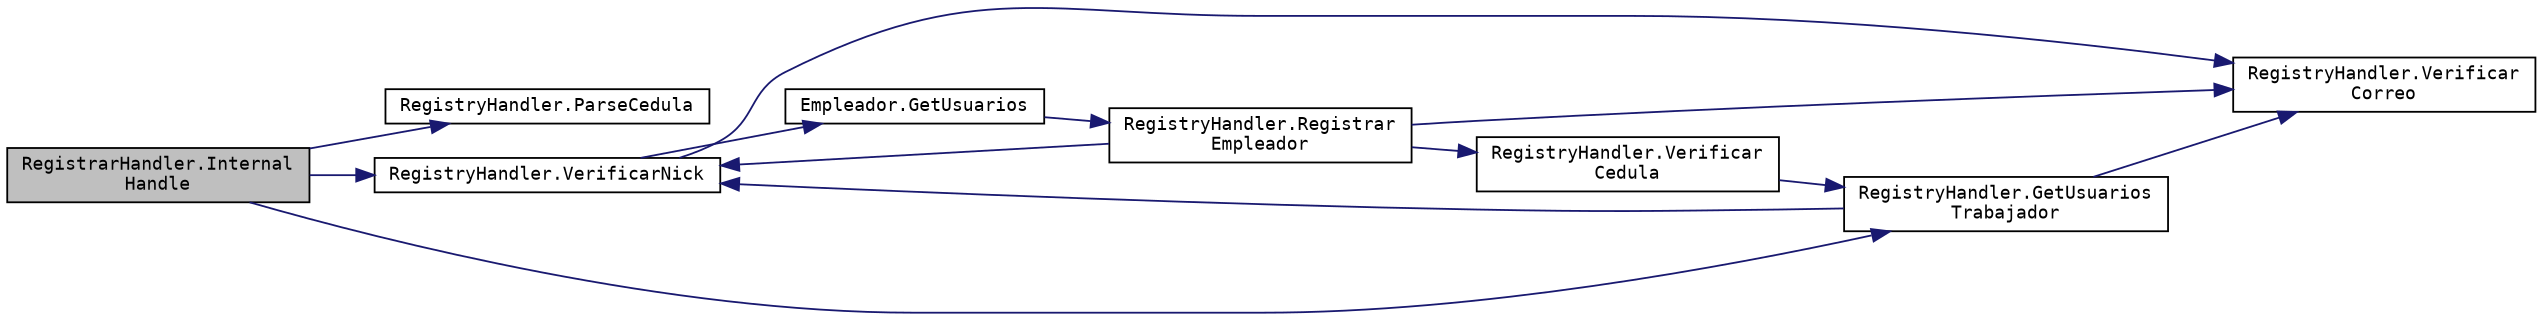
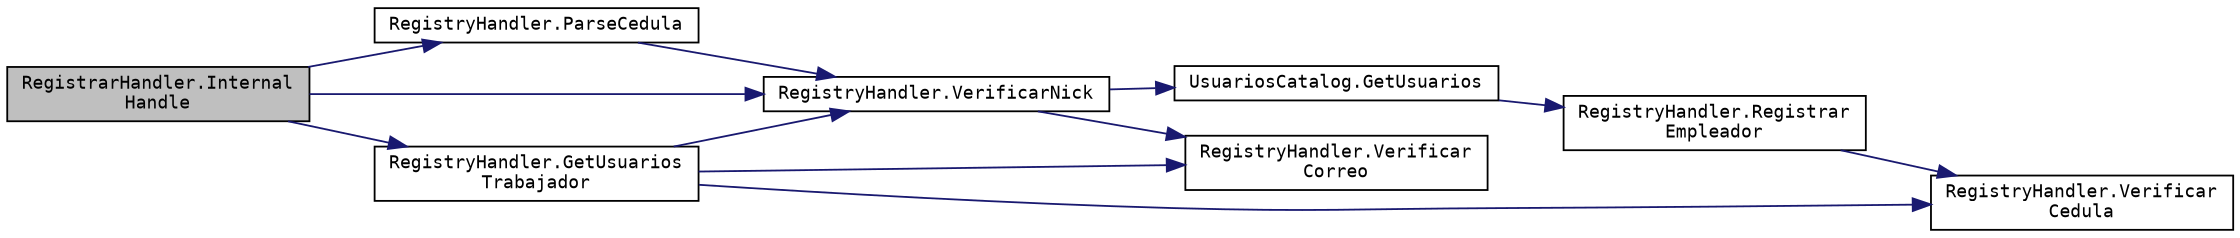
edge "RegistryHandler.Registrar Empleador" -> "RegistryHandler.Verificar Correo": removed
node "Empleador.GetUsuarios": label "Empleador.GetUsuarios" -> "UsuariosCatalog.GetUsuarios"
edge "RegistryHandler.Registrar Empleador" -> "RegistryHandler.VerificarNick": now "RegistryHandler.ParseCedula" -> "RegistryHandler.VerificarNick"
edge "RegistryHandler.Verificar Cedula" -> "RegistryHandler.GetUsuarios Trabajador": reversed
